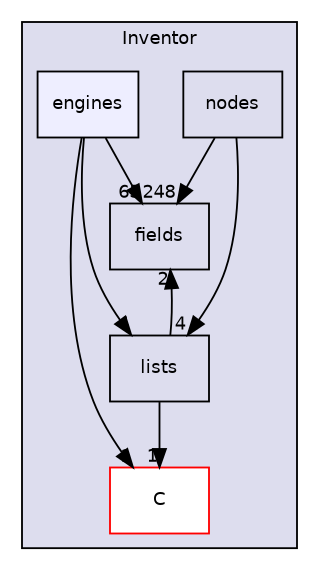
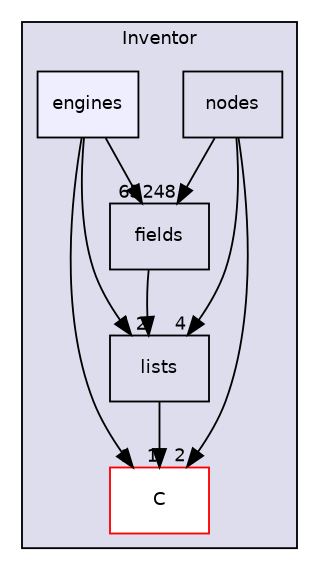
edge "nodes" -> "C": added
edge "lists" -> "fields": reversed
